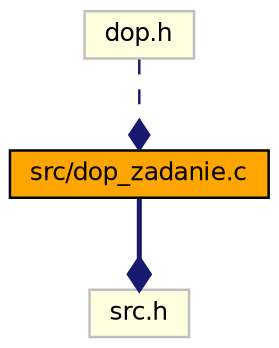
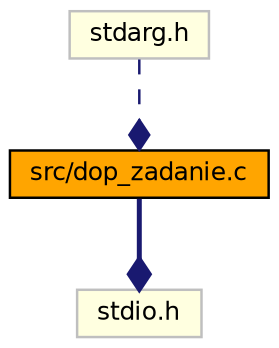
node "dop.h": label "dop.h" -> "stdarg.h"
node "src.h": label "src.h" -> "stdio.h"
